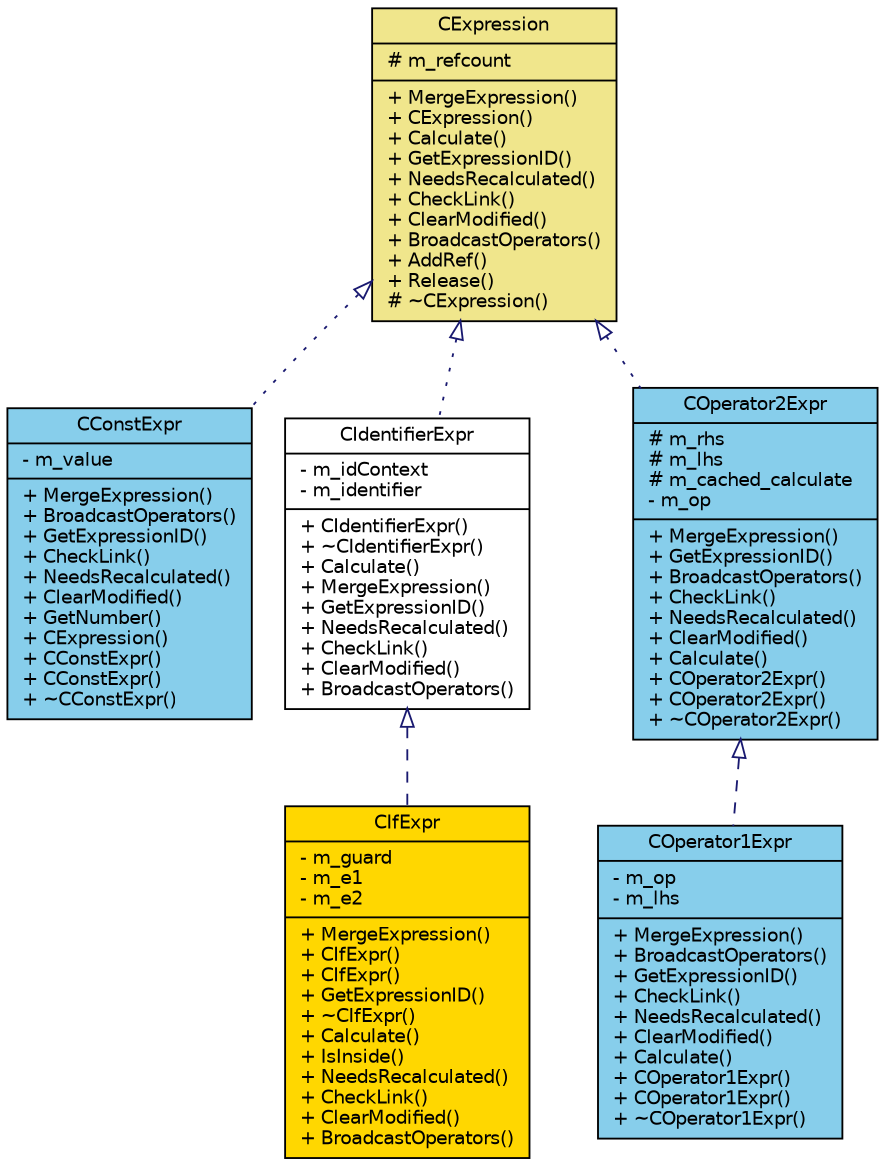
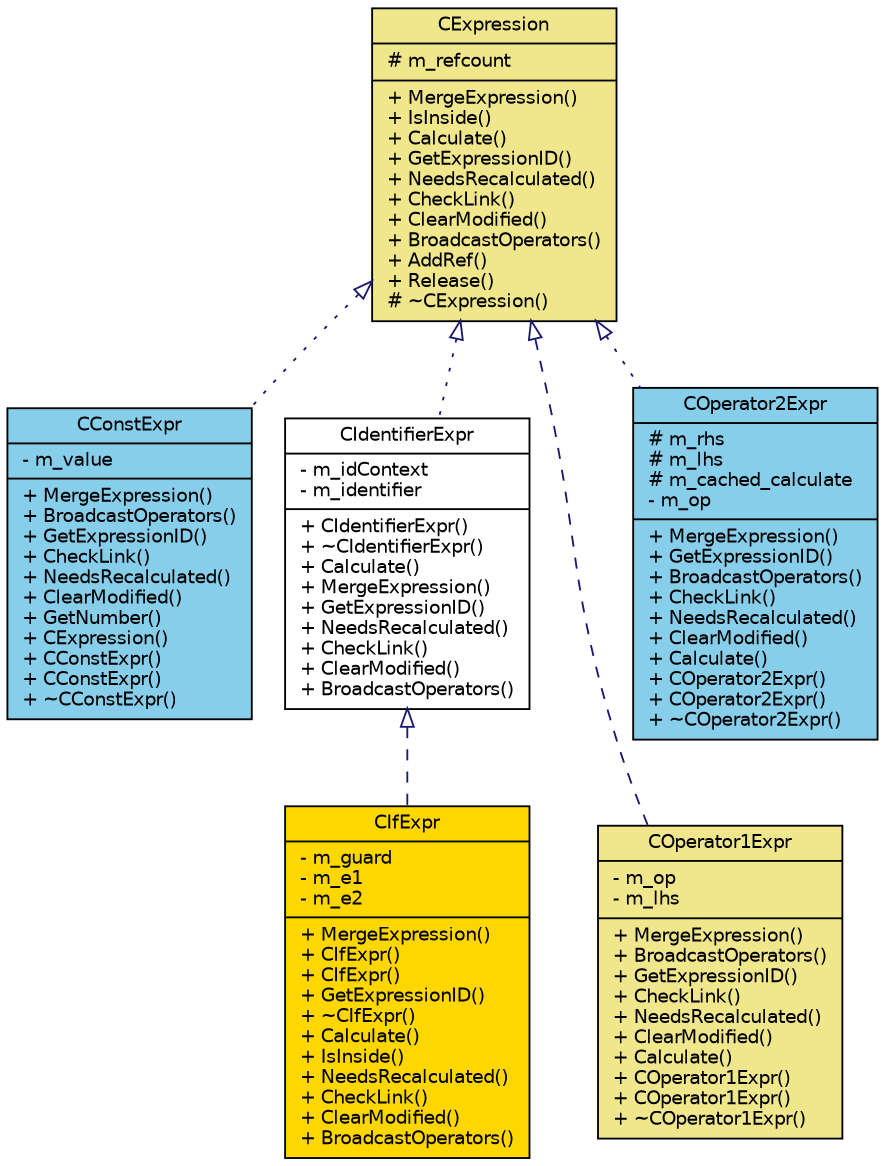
node "CExpression": text "+ CExpression()" -> "+ IsInside()"
edge "COperator1Expr" -> "COperator2Expr": now "COperator1Expr" -> "CExpression"
node "COperator1Expr": fillcolor skyblue -> khaki
